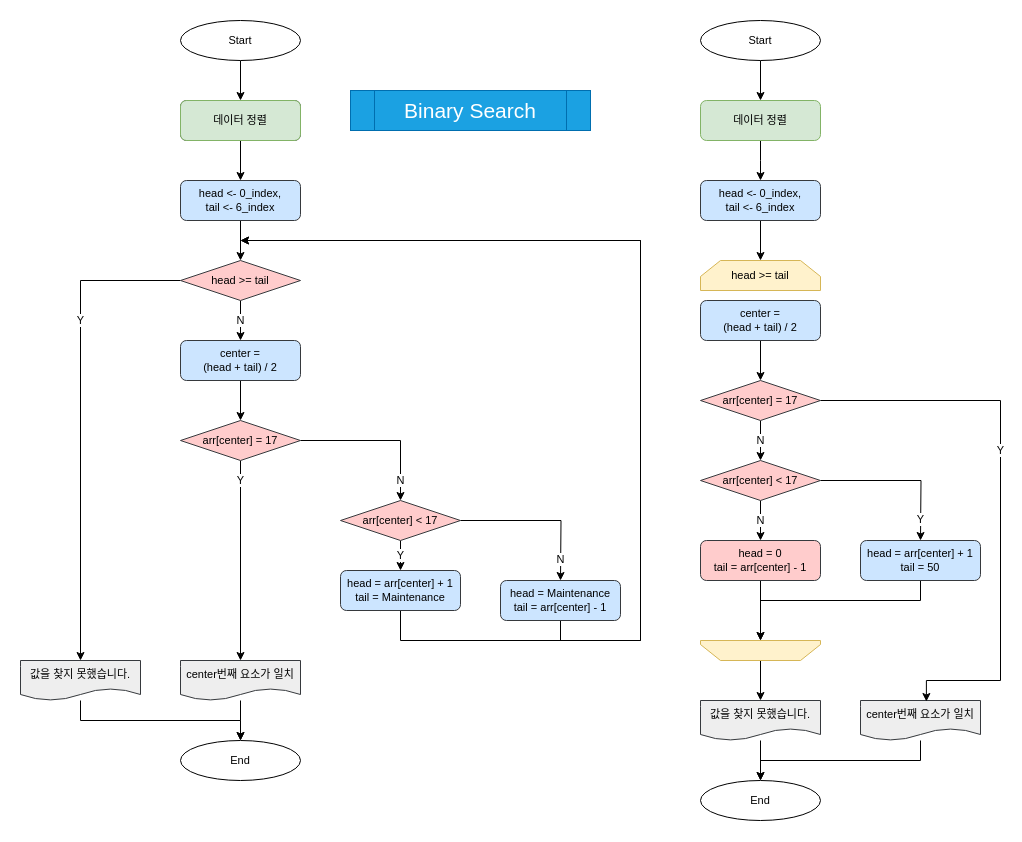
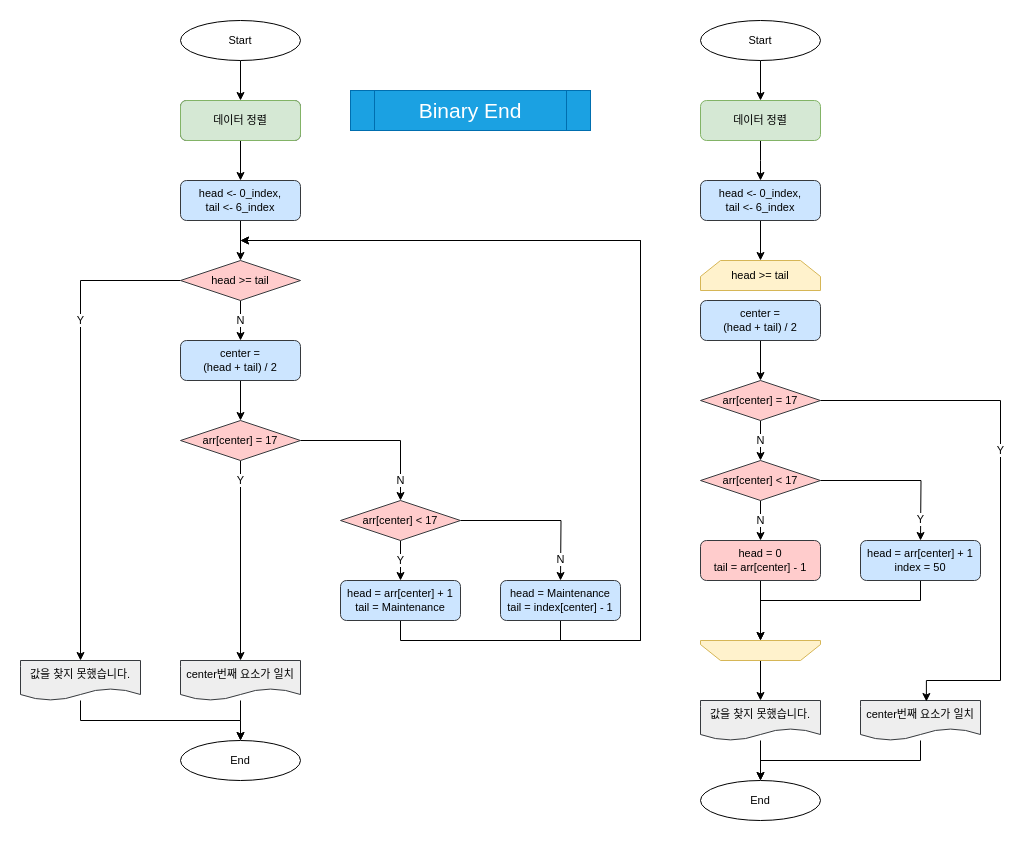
node "Binary Search": label "Binary Search" -> "Binary End"
node "head = arr[center] + 1 tail = 50": label "head = arr[center] + 1 tail = 50" -> "head = arr[center] + 1 index = 50"
node "head = arr[center] + 1 tail = Maintenance": moved (401, 591) -> (401, 601)
node "head = Maintenance tail = arr[center] - 1": label "head = Maintenance tail = arr[center] - 1" -> "head = Maintenance tail = index[center] - 1"
